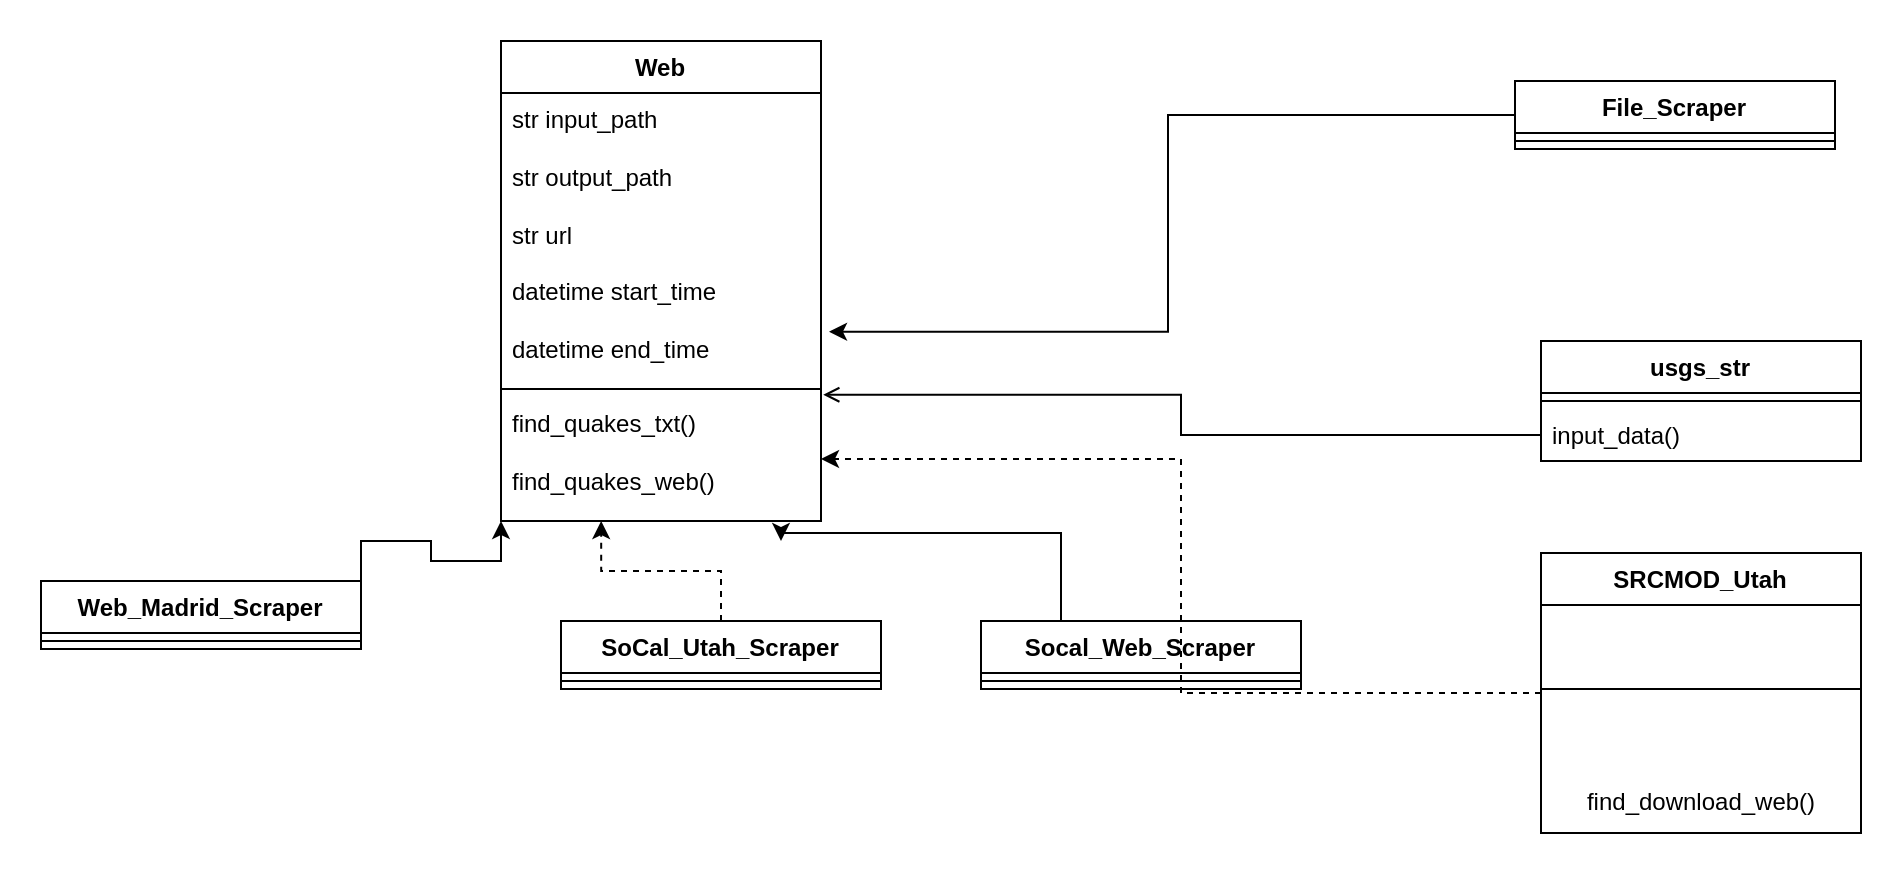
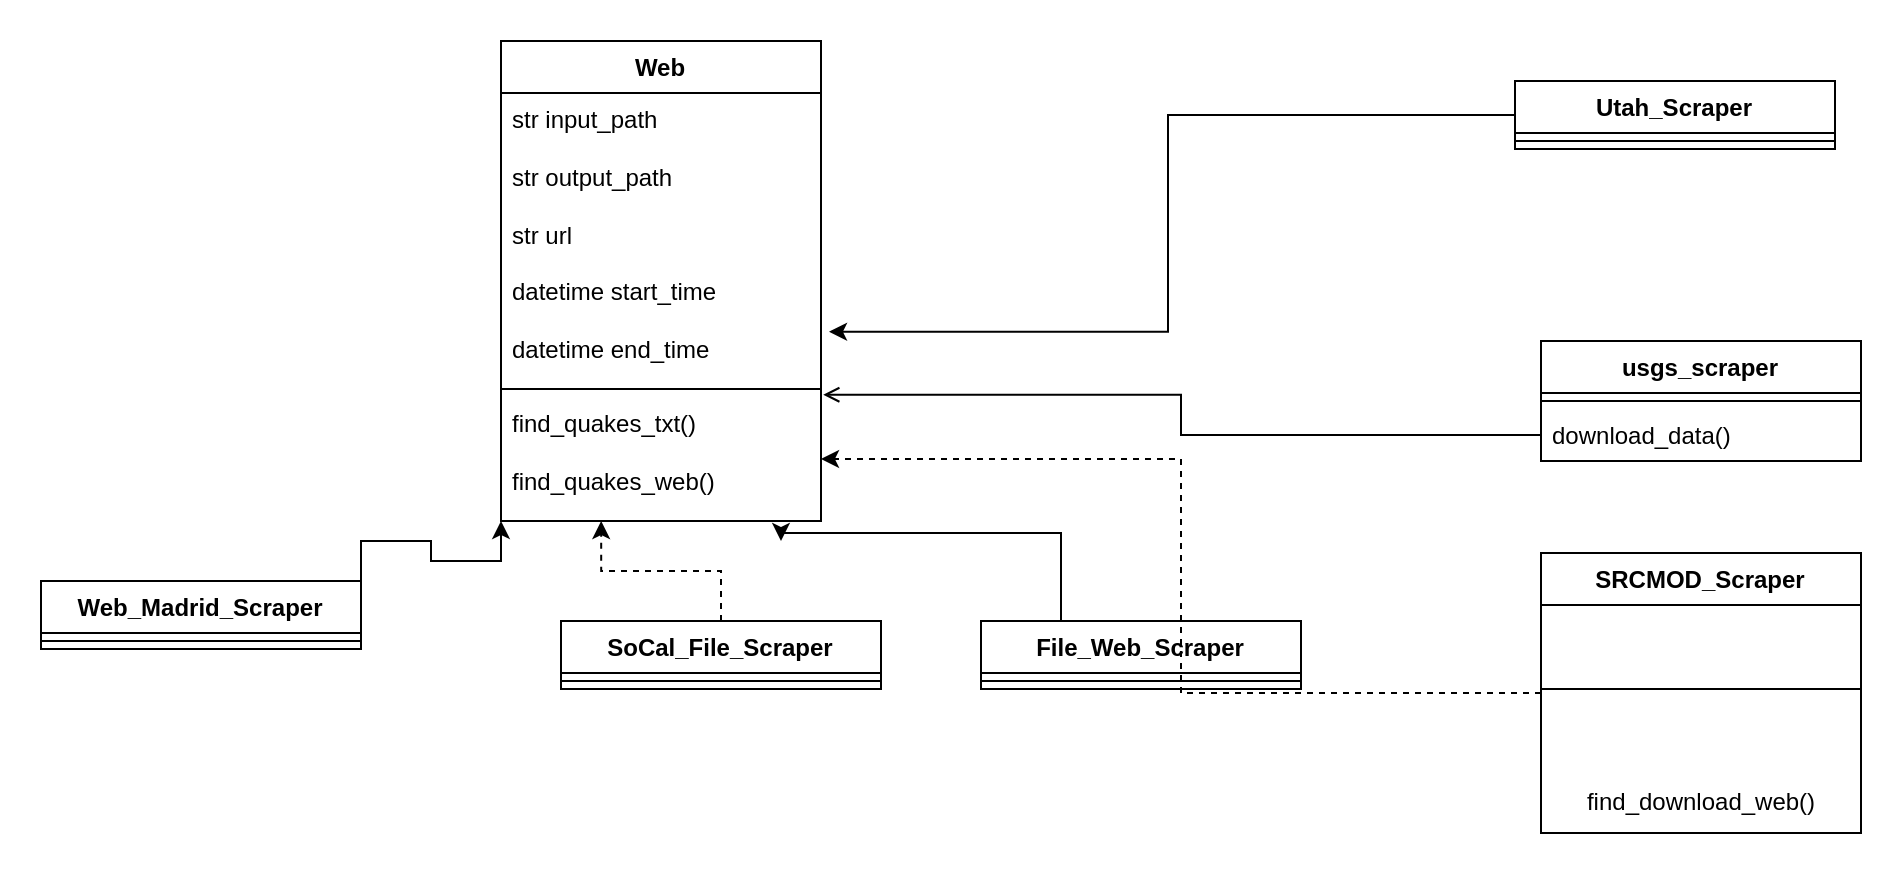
node "File_Scraper": label "File_Scraper" -> "Utah_Scraper"
node "usgs_str": label "usgs_str" -> "usgs_scraper"
node "input_data()": label "input_data()" -> "download_data()"
node "SRCMOD_Utah": label "SRCMOD_Utah" -> "SRCMOD_Scraper"
node "SoCal_Utah_Scraper": label "SoCal_Utah_Scraper" -> "SoCal_File_Scraper"
node "Socal_Web_Scraper": label "Socal_Web_Scraper" -> "File_Web_Scraper"
